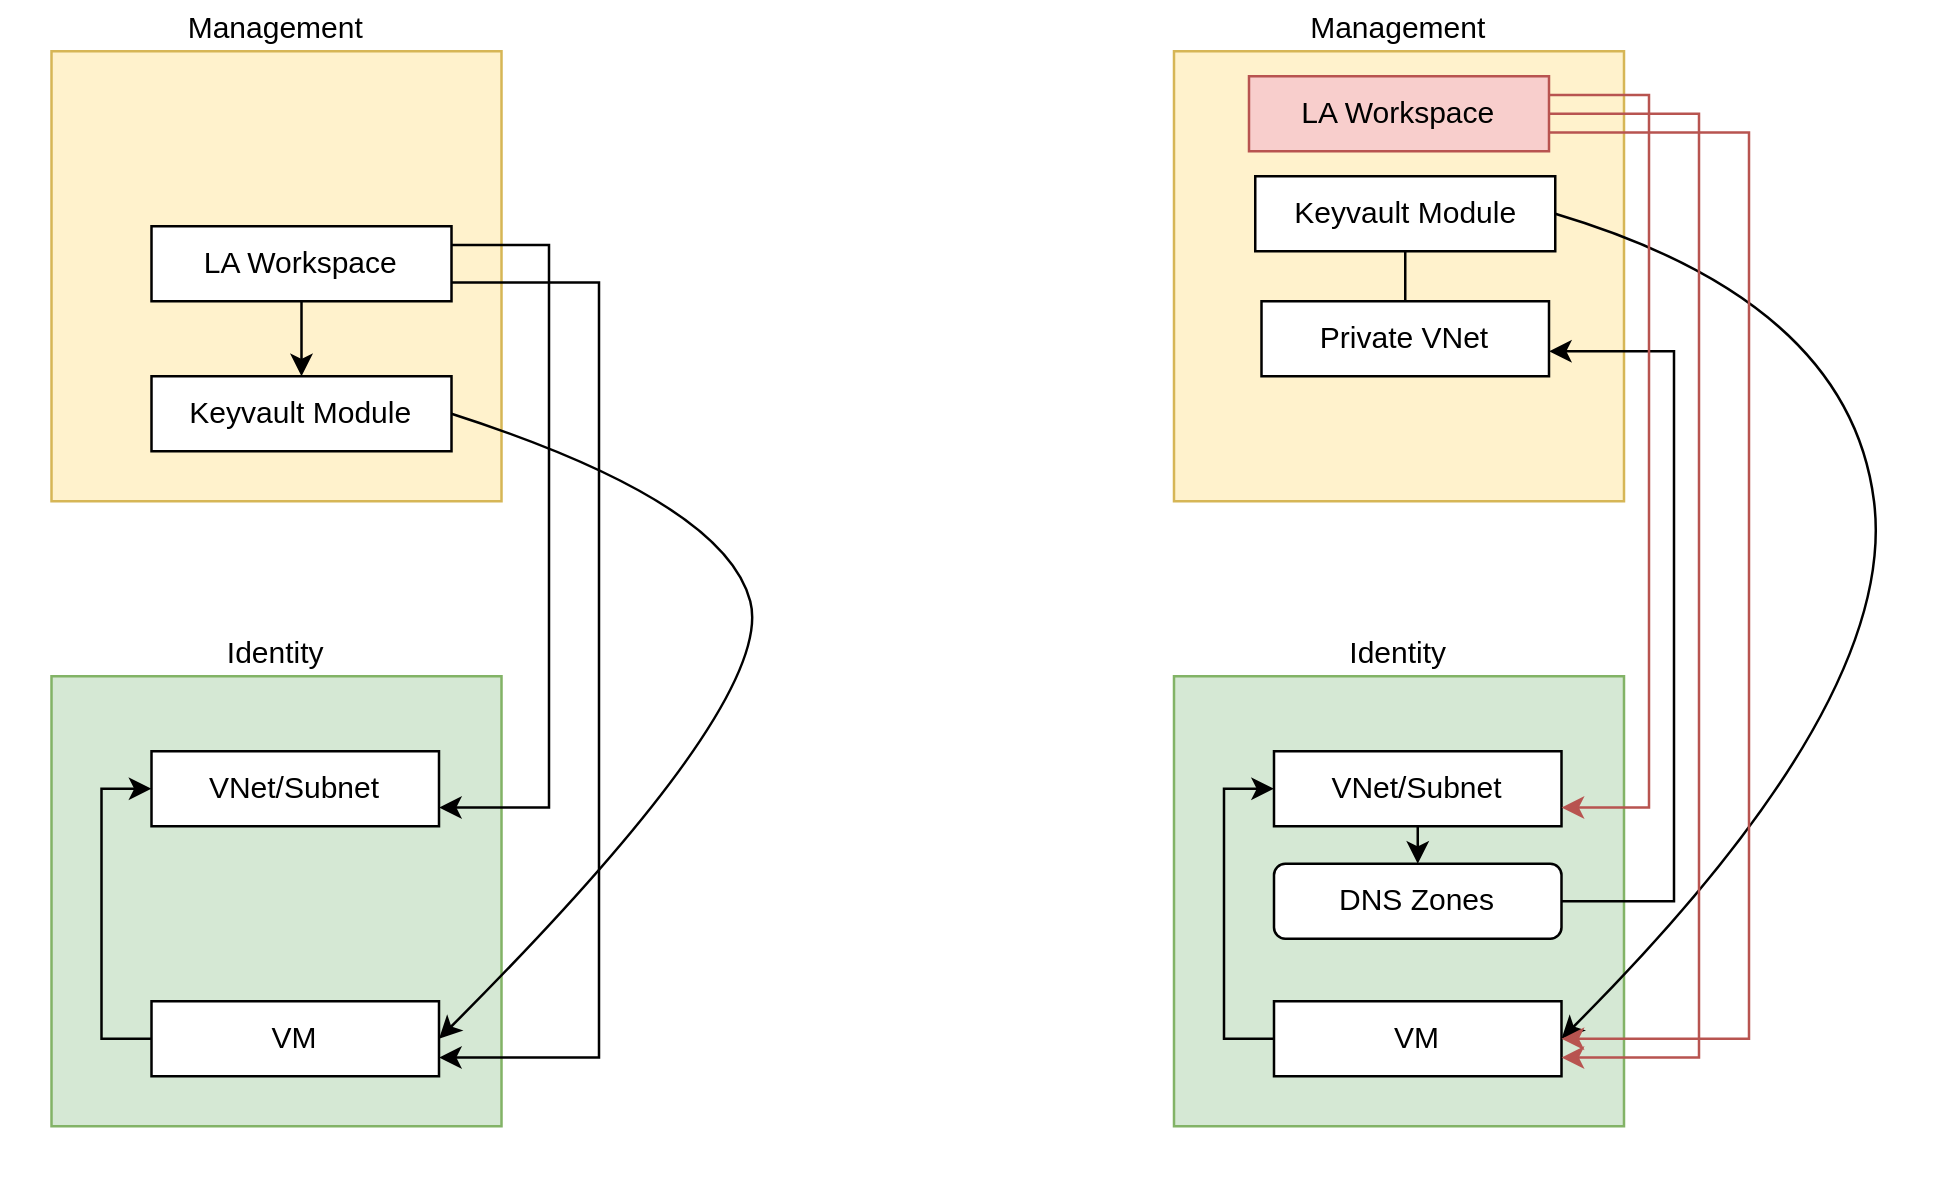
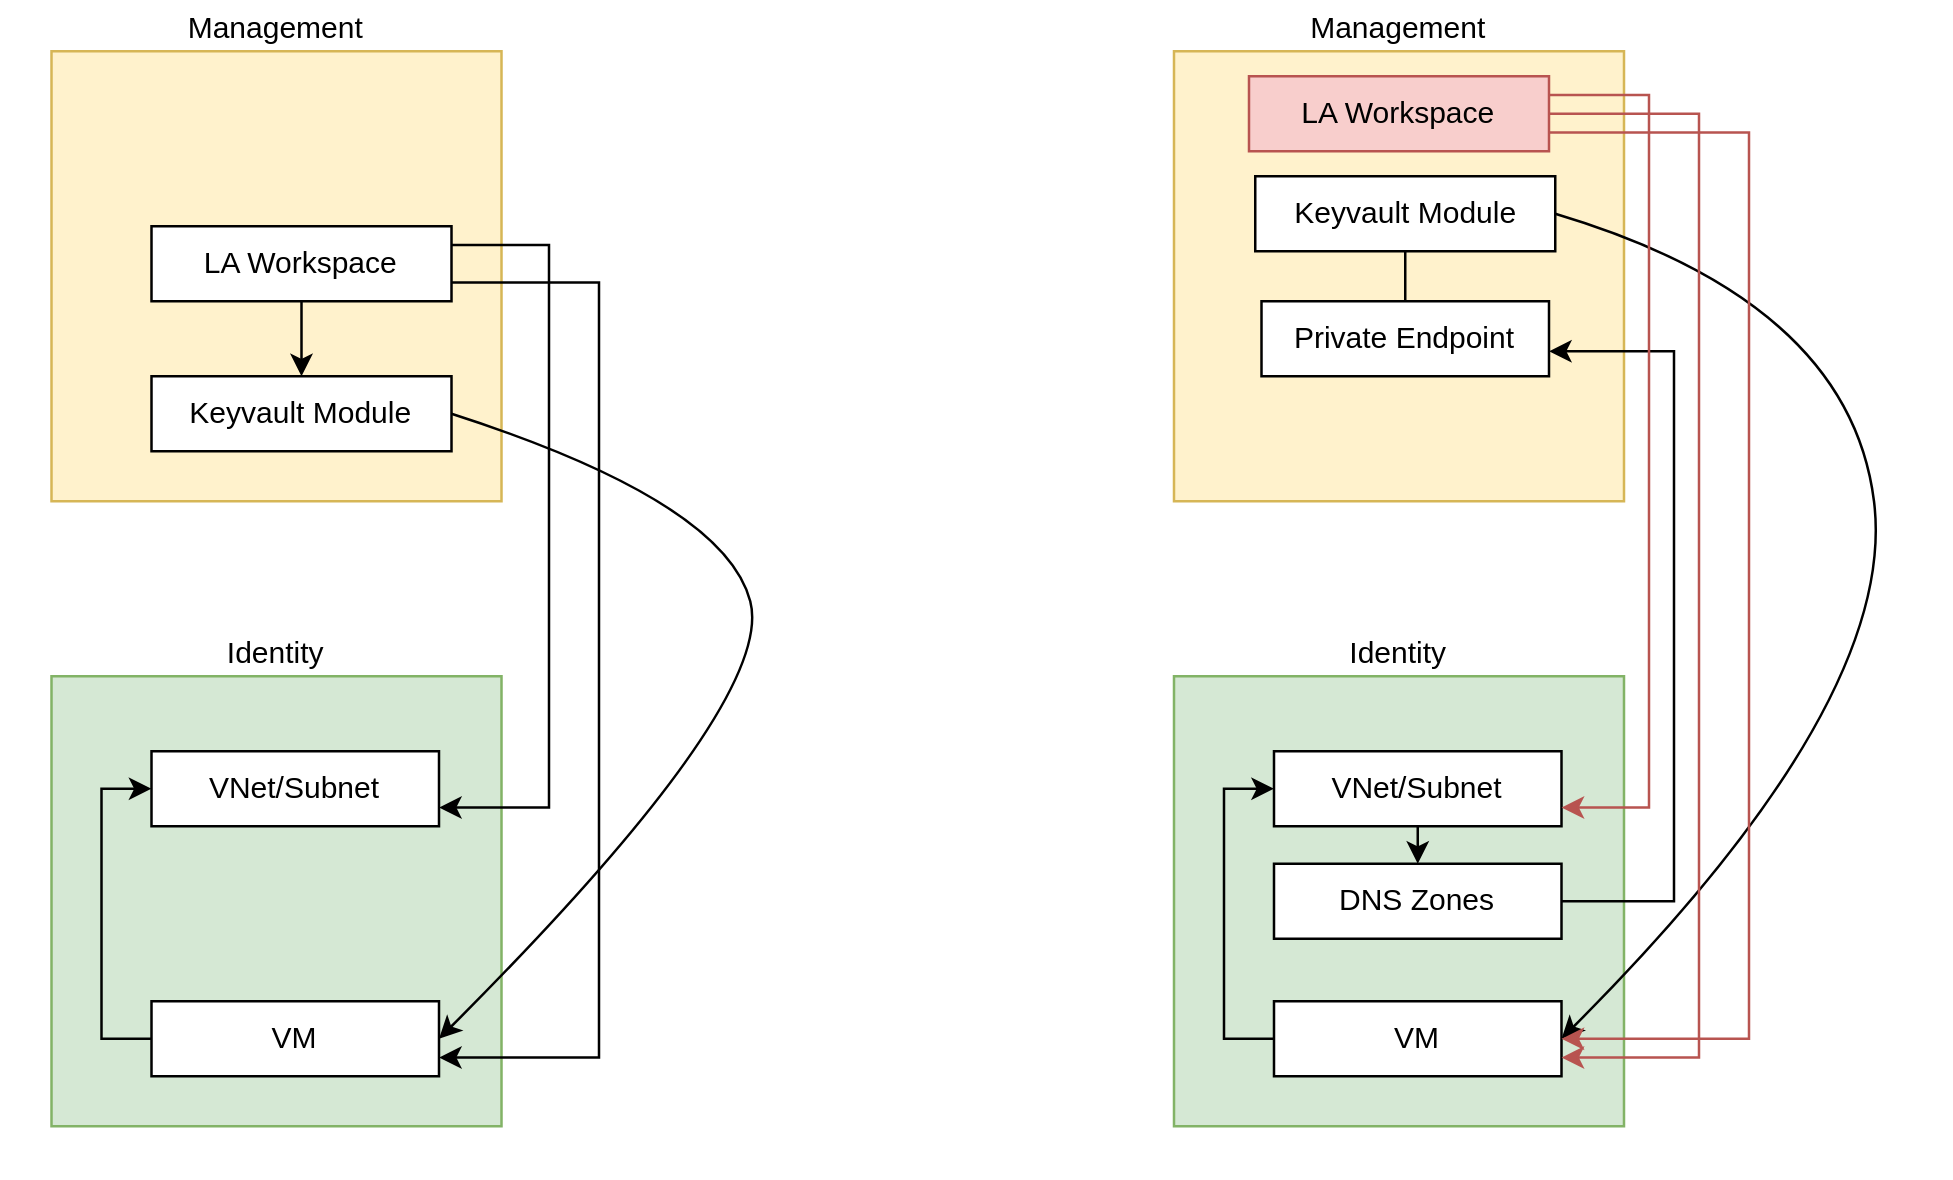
node "Private VNet": label "Private VNet" -> "Private Endpoint"
node "DNS Zones": shape rounded rectangle -> rectangle
